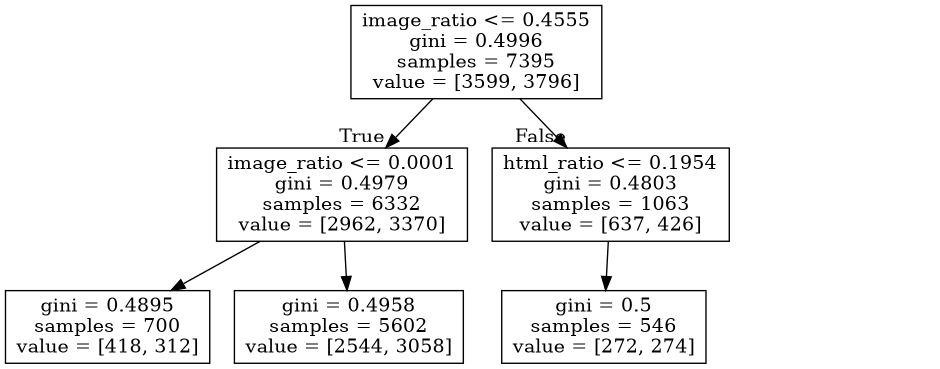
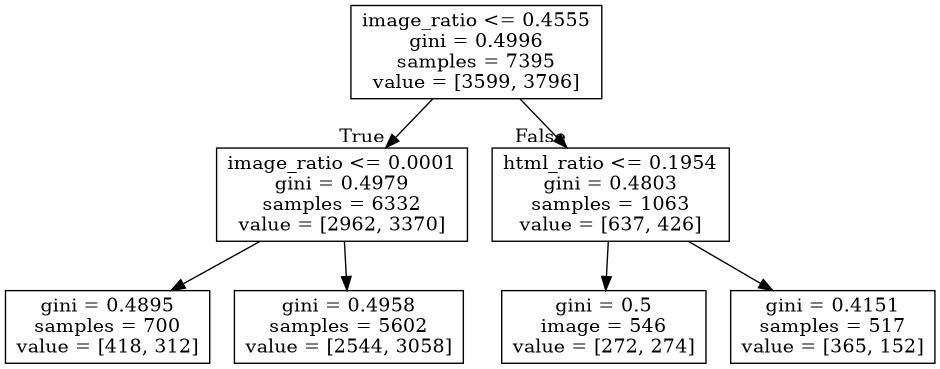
node "gini = 0.5 samples = 546 value = [272, 274]": label "gini = 0.5 samples = 546 value = [272, 274]" -> "gini = 0.5 image = 546 value = [272, 274]"
node "gini = 0.4151 samples = 517 value = [365, 152]": added
